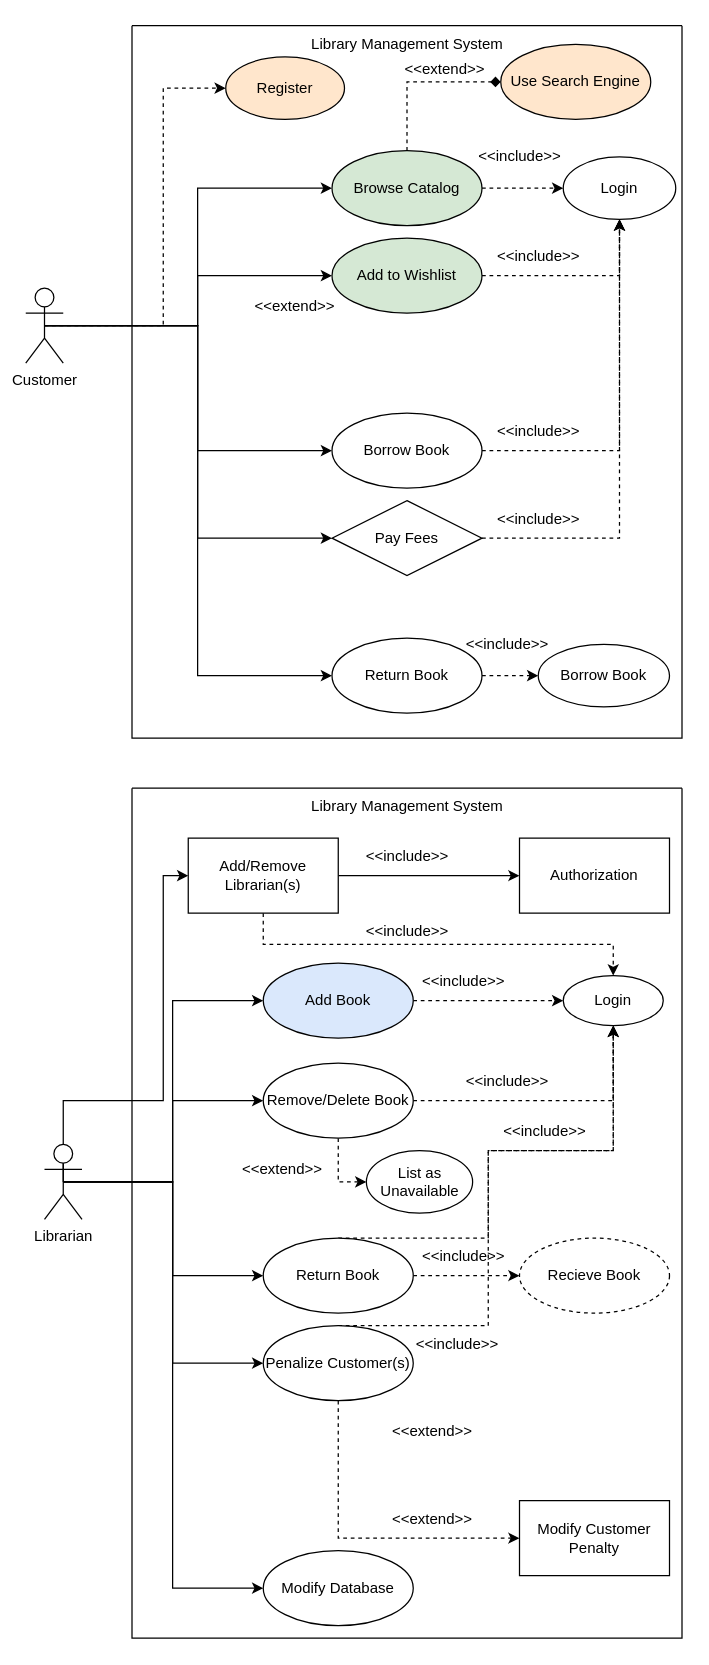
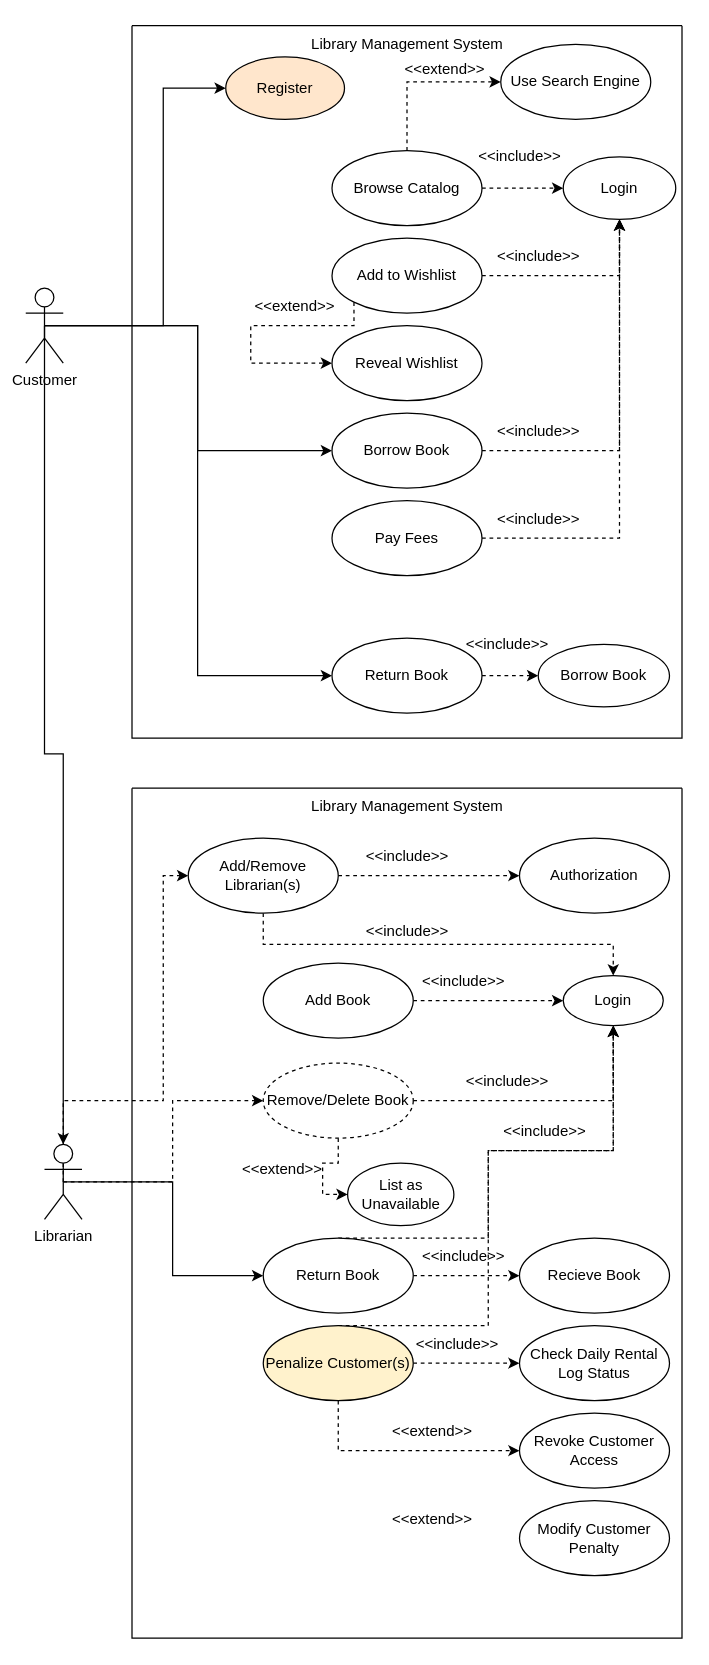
edge "Browse Catalog" -> "Use Search Engine": arrowhead diamond -> classic
node "Use Search Engine": fillcolor #ffe6cc -> #ffffff
edge "Customer" -> "Register": style dashed -> solid
edge "Customer" -> "Browse Catalog": removed
node "Browse Catalog": fillcolor #d5e8d4 -> #ffffff
edge "Customer" -> "Add to Wishlist": now "Customer" -> "Librarian"
node "Add to Wishlist": fillcolor #d5e8d4 -> #ffffff
edge "Add to Wishlist" -> "Reveal Wishlist": added
node "Reveal Wishlist": added
edge "Customer" -> "Pay Fees": removed
node "Pay Fees": shape diamond -> ellipse
node "Add/Remove Librarian(s)": shape rectangle -> ellipse
edge "Add/Remove Librarian(s)" -> "Authorization": style solid -> dashed
node "Authorization": shape rectangle -> ellipse
node "Add Book": fillcolor #dae8fc -> #ffffff
edge "Librarian" -> "Add Book": removed
edge "Librarian" -> "Add/Remove Librarian(s)": style solid -> dashed
edge "Librarian" -> "Remove/Delete Book": style solid -> dashed
node "Remove/Delete Book": style solid -> dashed
node "List as Unavailable": moved (419, 1182) -> (401, 1194)
node "Recieve Book": style dashed -> solid
edge "Librarian" -> "Penalize Customer(s)": removed
node "Penalize Customer(s)": fillcolor #ffffff -> #fff2cc
edge "Penalize Customer(s)" -> "Check Daily Rental Log Status": added
node "Check Daily Rental Log Status": added
edge "Penalize Customer(s)" -> "Revoke Customer Access": added
node "Revoke Customer Access": added
edge "Librarian" -> "Modify Database": removed
edge "Penalize Customer(s)" -> "Modify Customer Penalty": removed
node "Modify Customer Penalty": shape rectangle -> ellipse
node "Modify Database": removed
